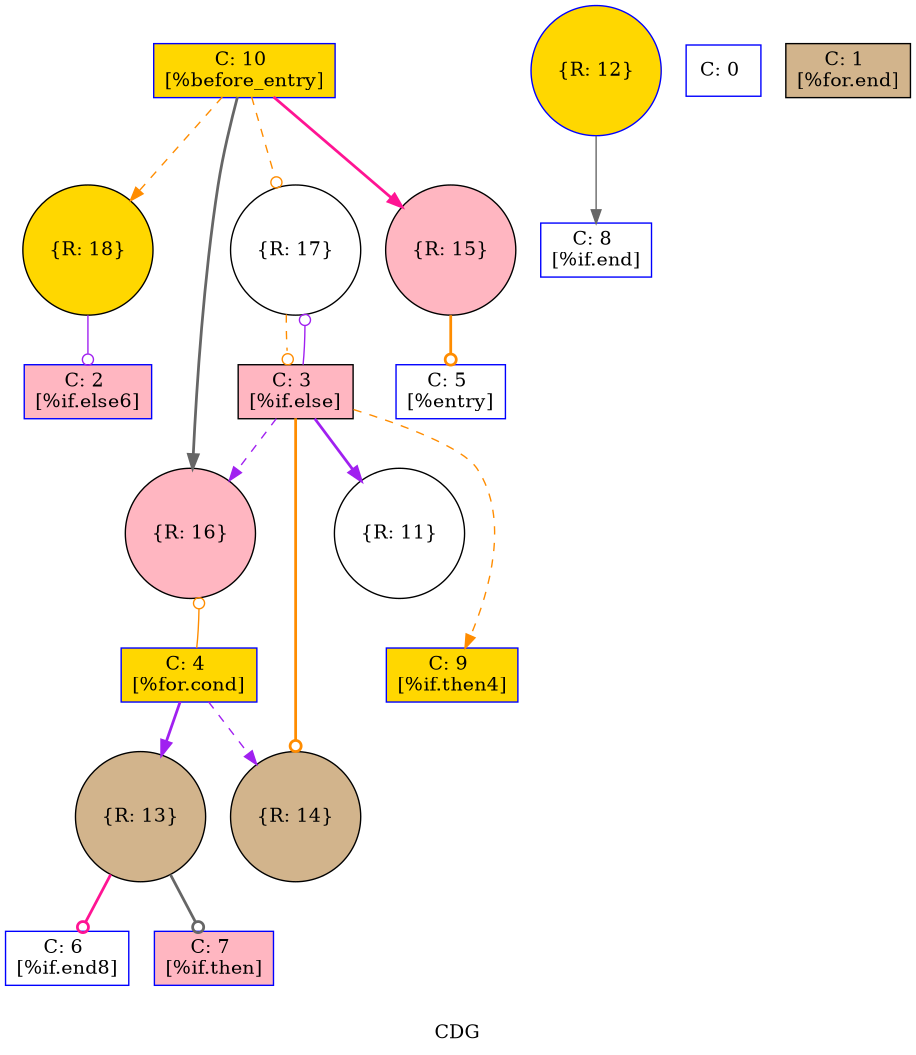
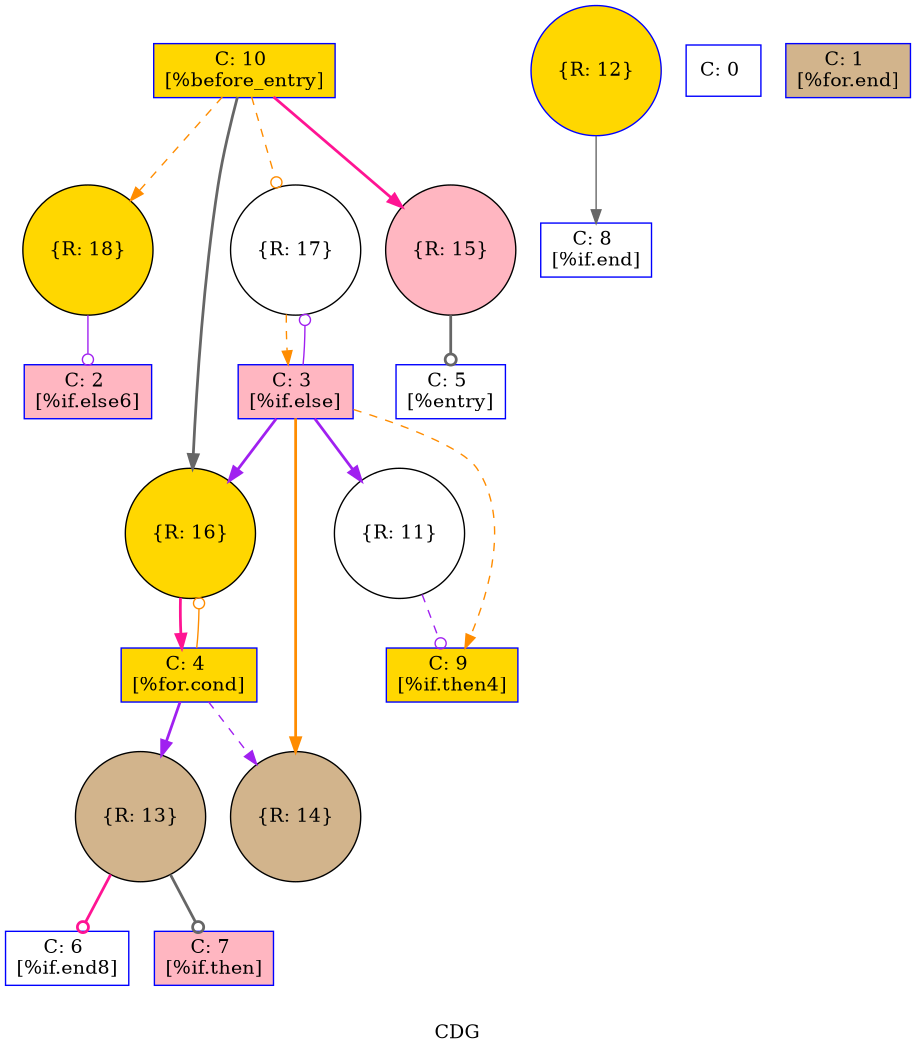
node "C: 1": color black -> blue
edge "{R: 17}" -> "C: 3": arrowhead odot -> normal
edge "{R: 15}" -> "C: 5": color darkorange -> gray40
node "C: 3": color black -> blue
edge "C: 3" -> "{R: 16}": style dashed -> bold
node "{R: 16}": fillcolor lightpink -> gold
edge "C: 3" -> "{R: 14}": arrowhead odot -> normal
edge "{R: 16}" -> "C: 4": added
edge "{R: 11}" -> "C: 9": added
